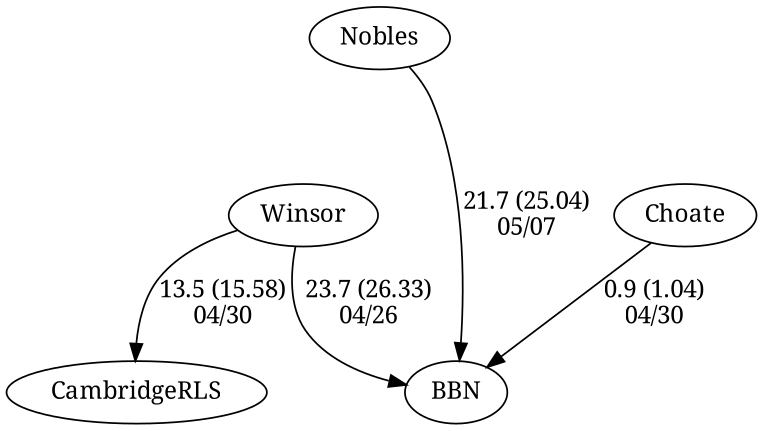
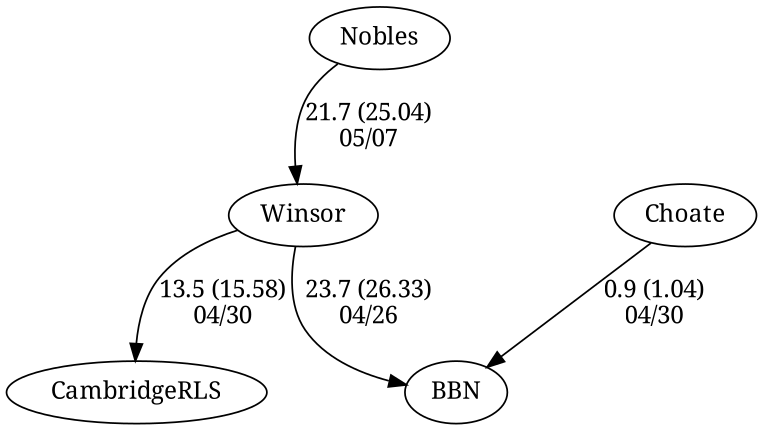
edge "Nobles" -> "BBN": now "Nobles" -> "Winsor"
